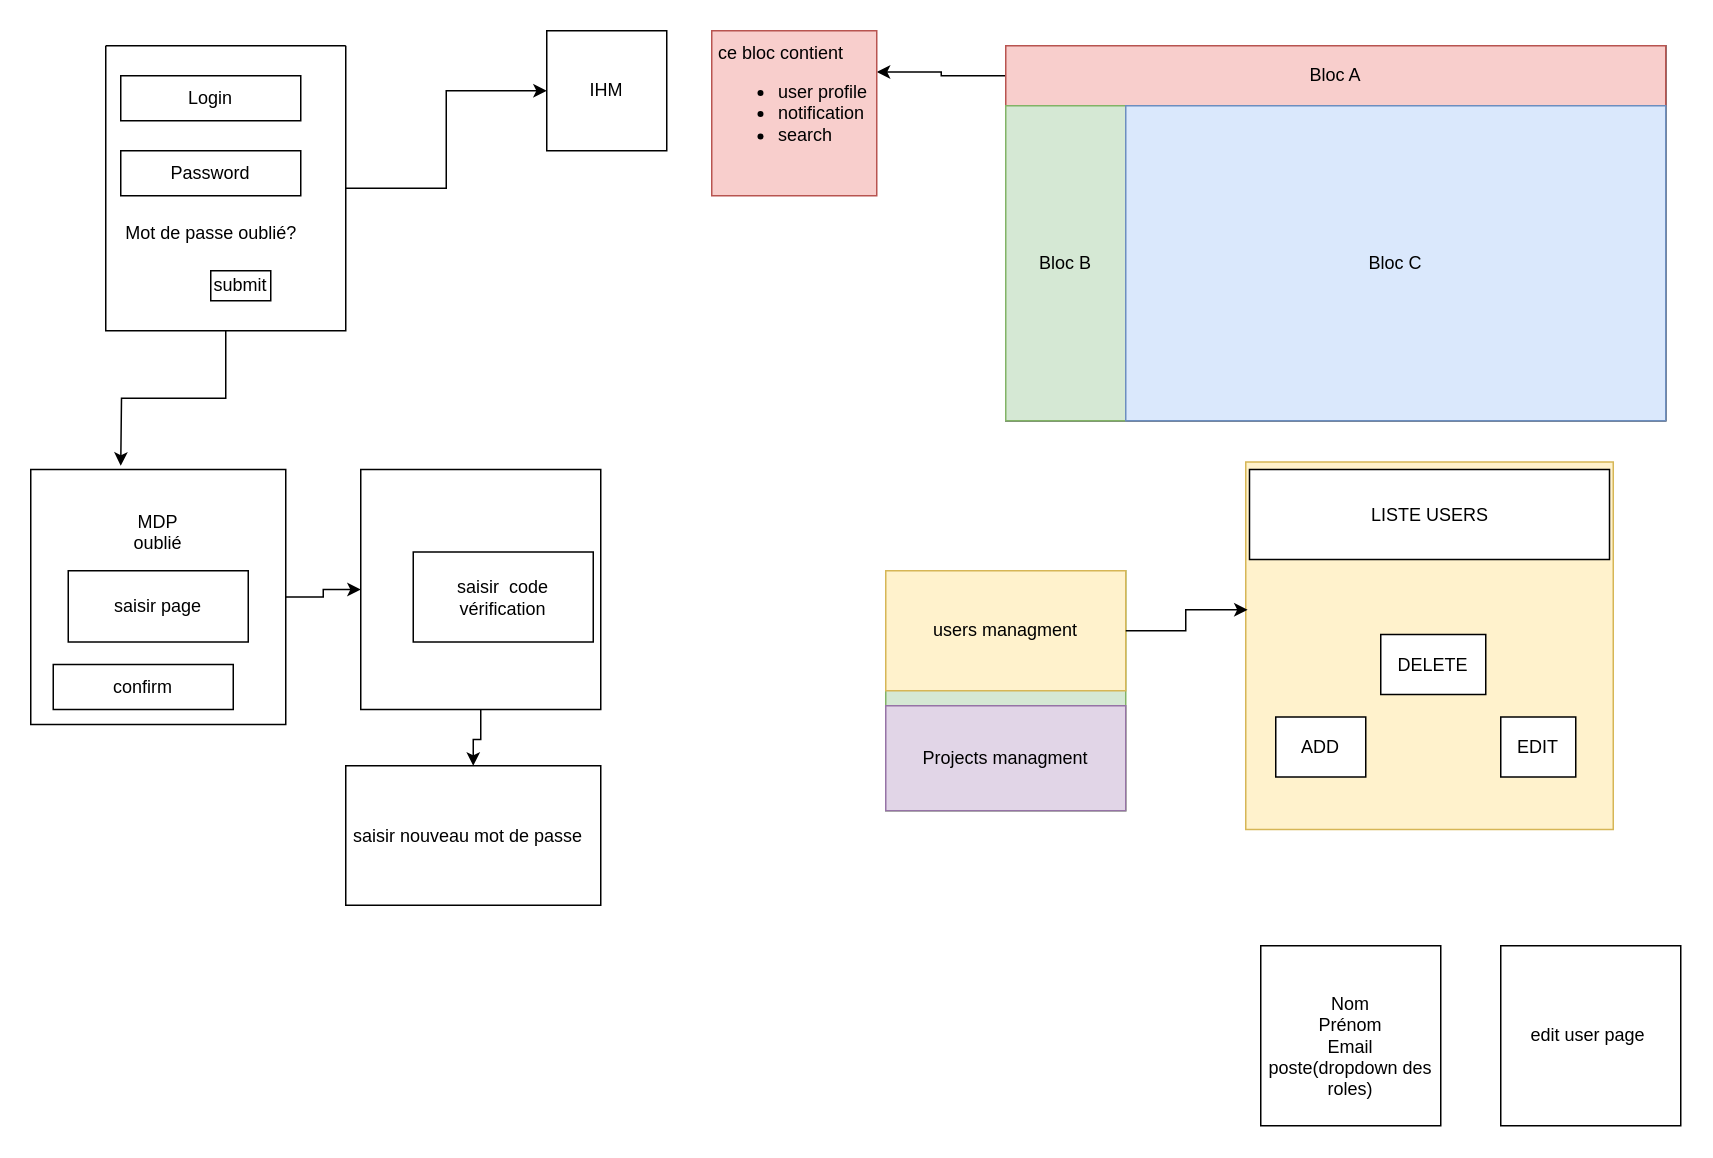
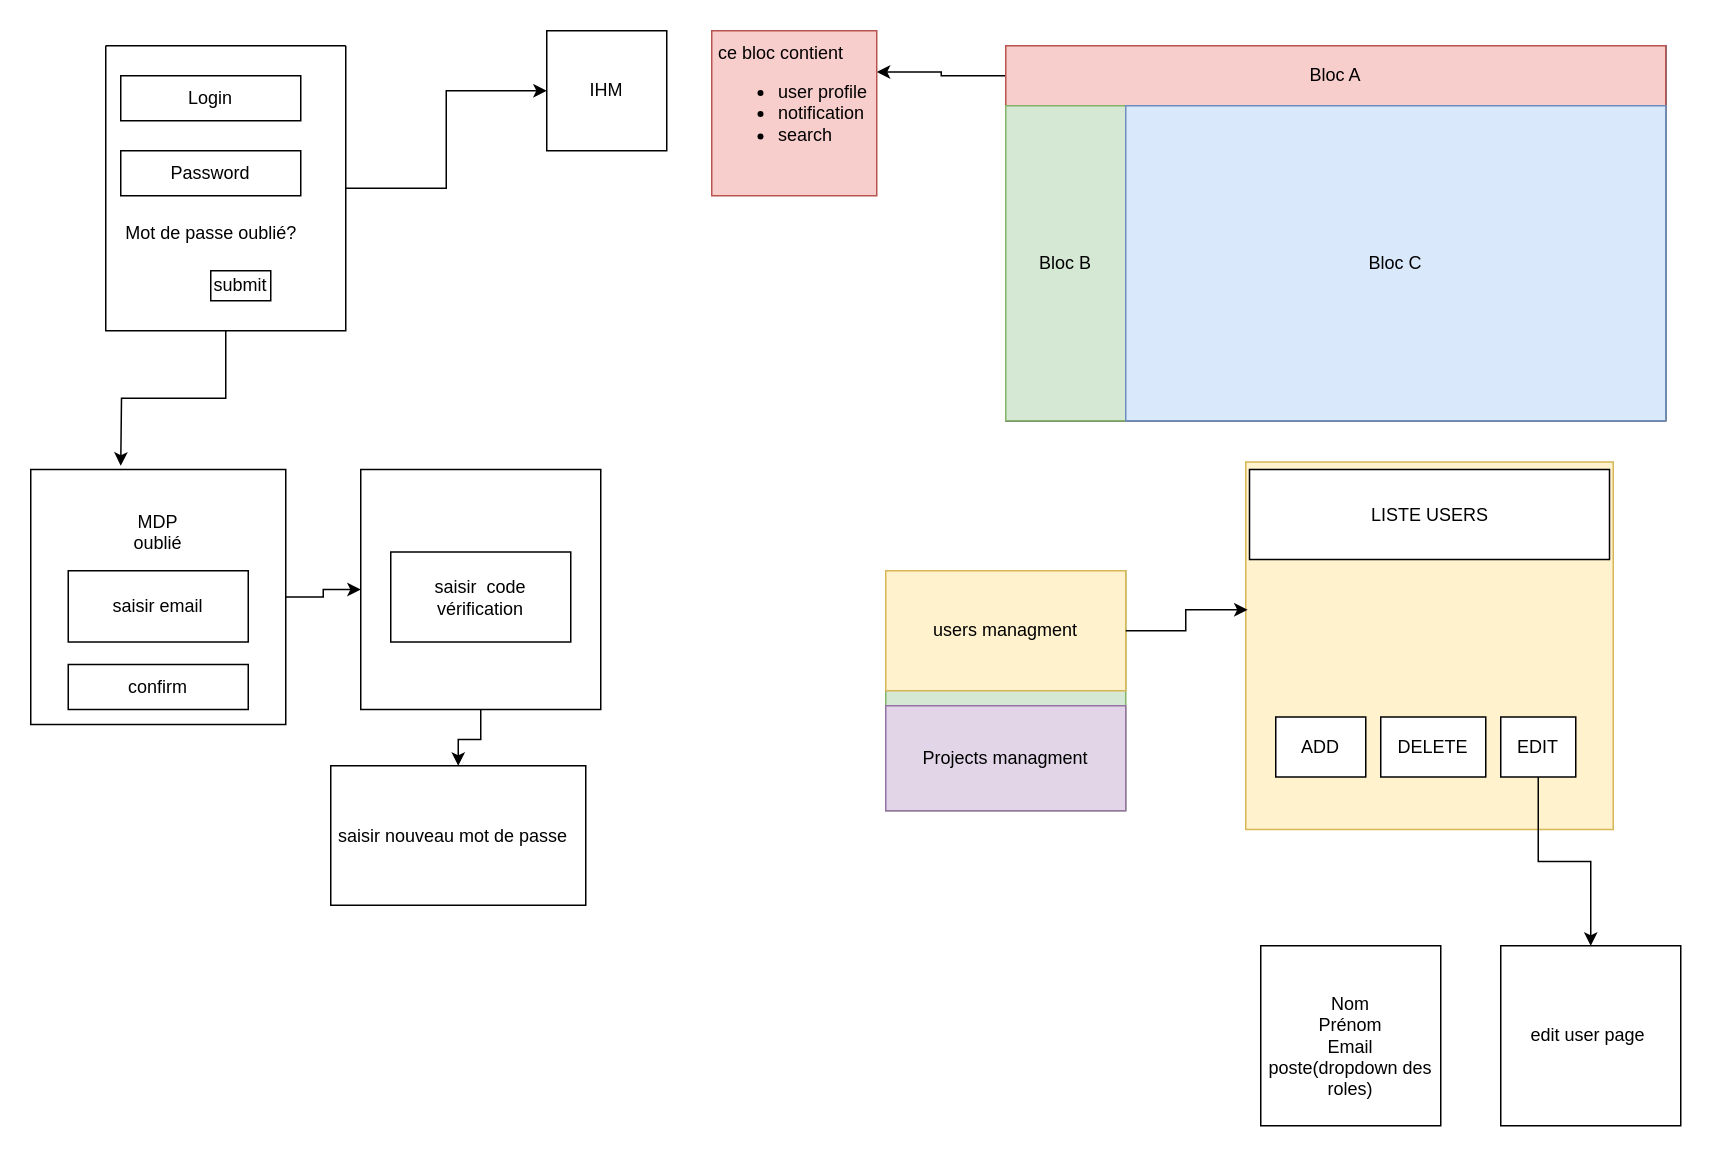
node "saisir code vérification": moved (503, 597) -> (481, 597)
node "saisir page": label "saisir page" -> "saisir email"
node "DELETE": moved (1433, 665) -> (1433, 747)
node "confirm": moved (143, 687) -> (158, 687)
node "saisir nouveau mot de passe": moved (473, 836) -> (458, 836)
edge "EDIT" -> "edit user page": added
